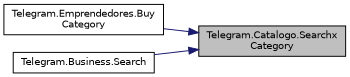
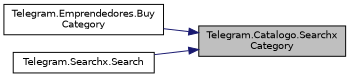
node "Telegram.Business.Search": label "Telegram.Business.Search" -> "Telegram.Searchx.Search"
